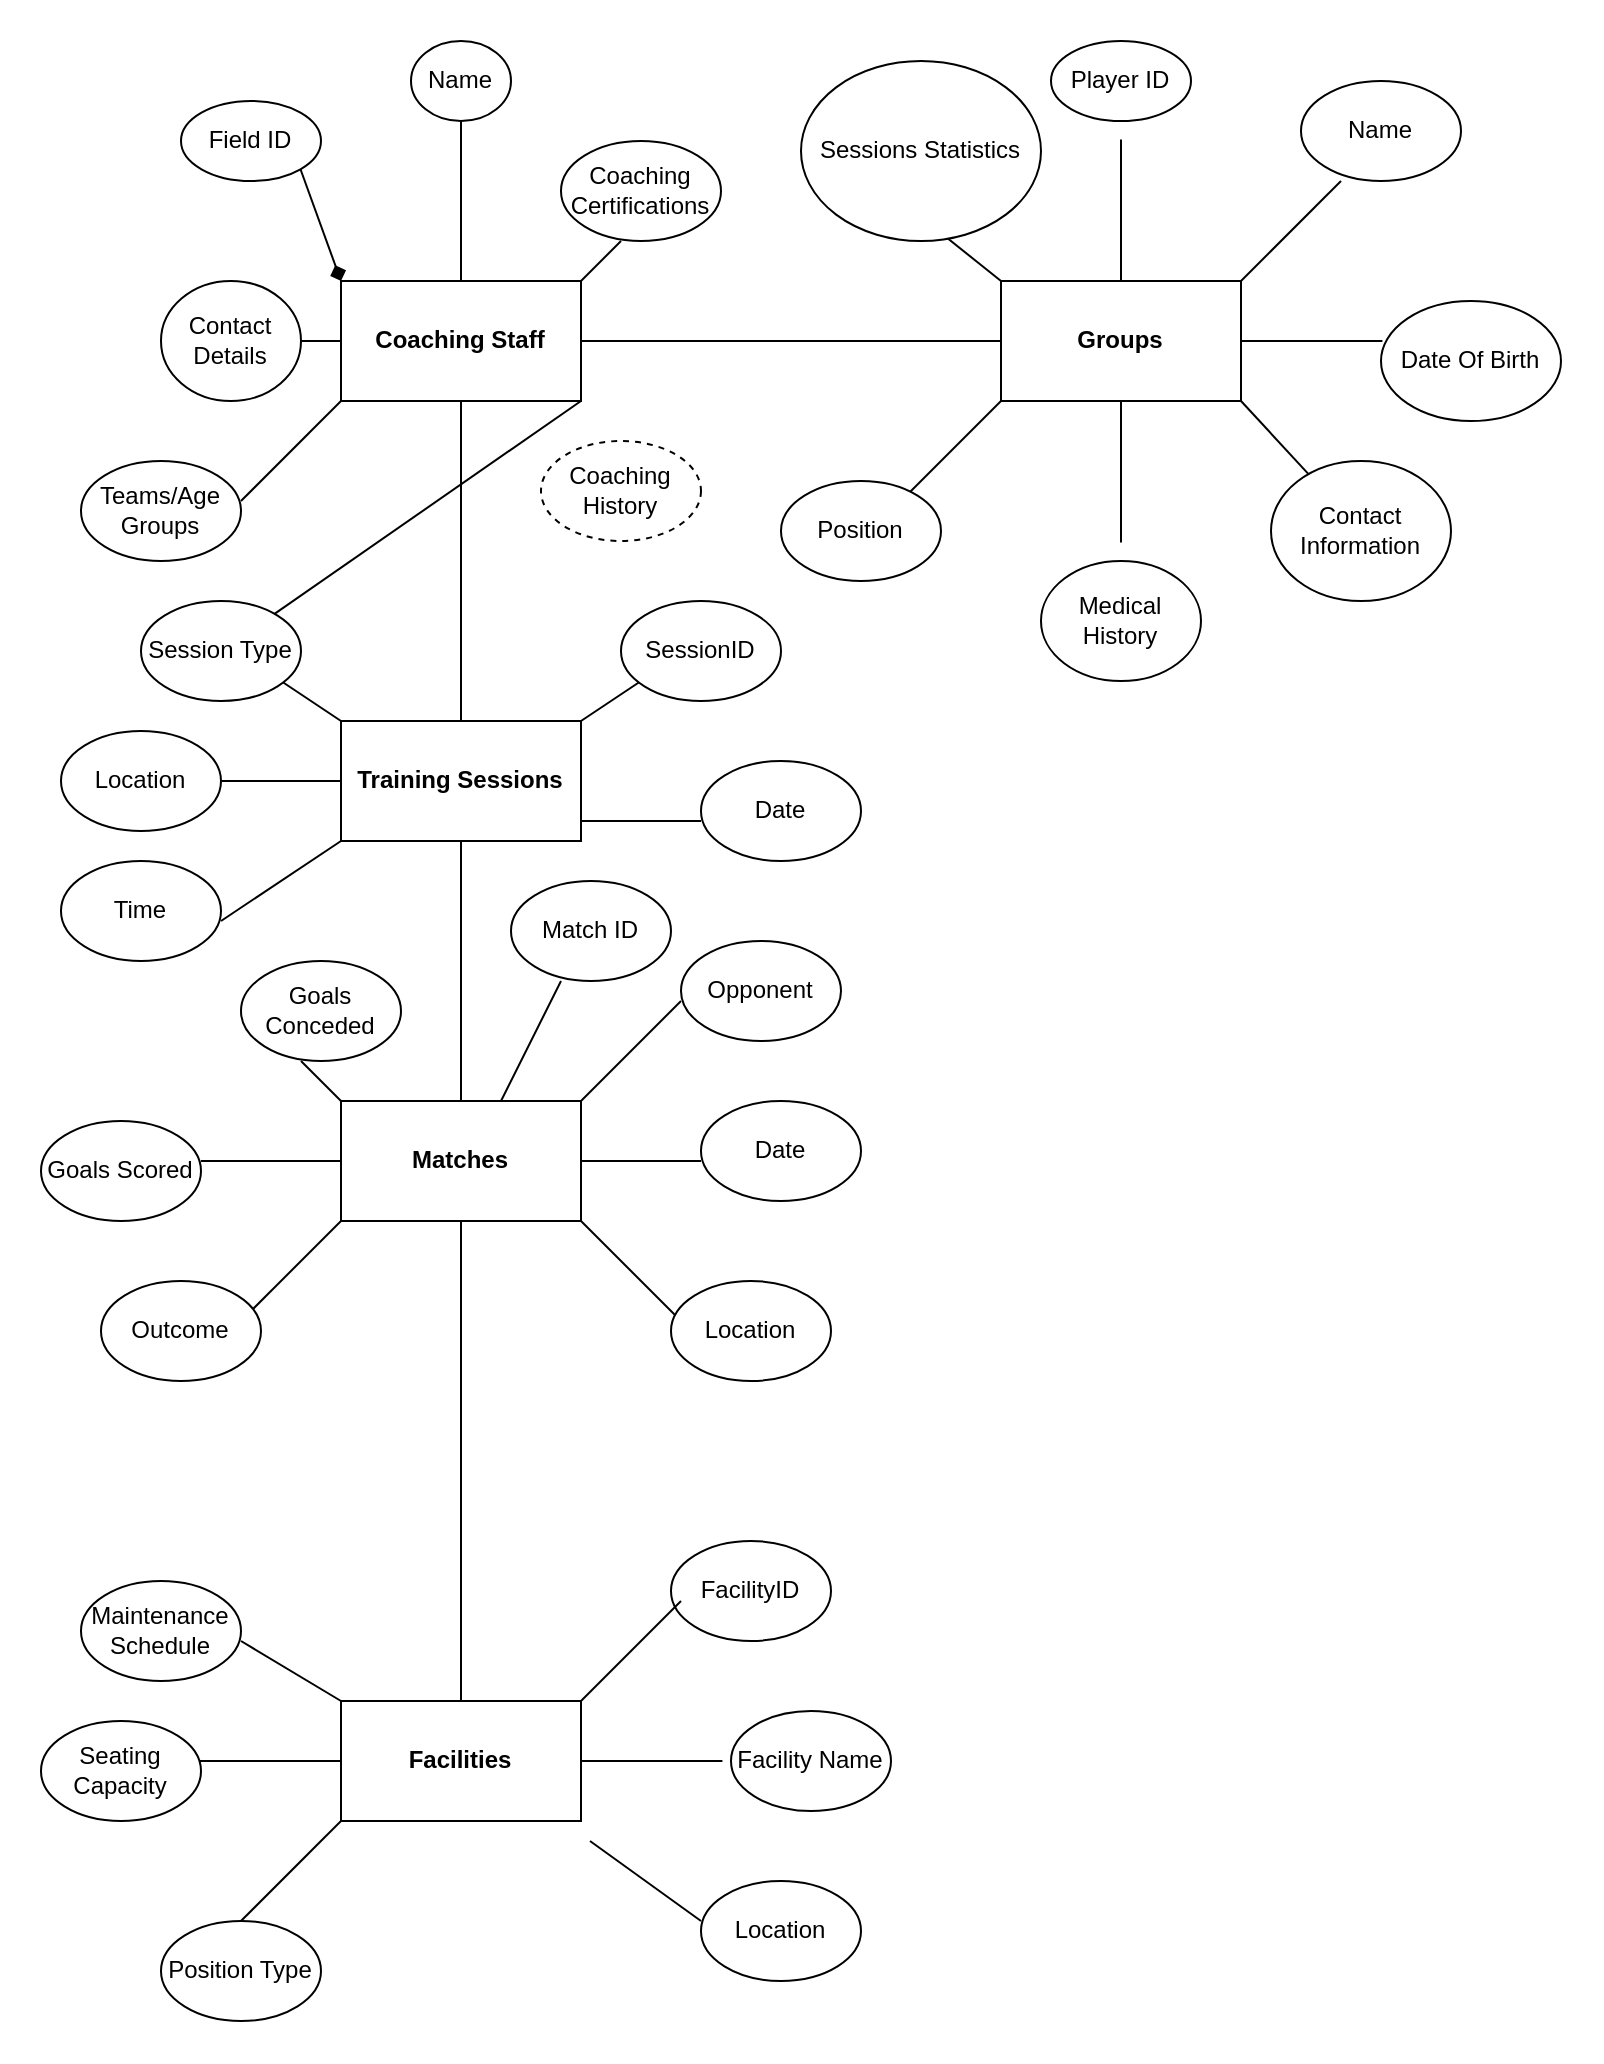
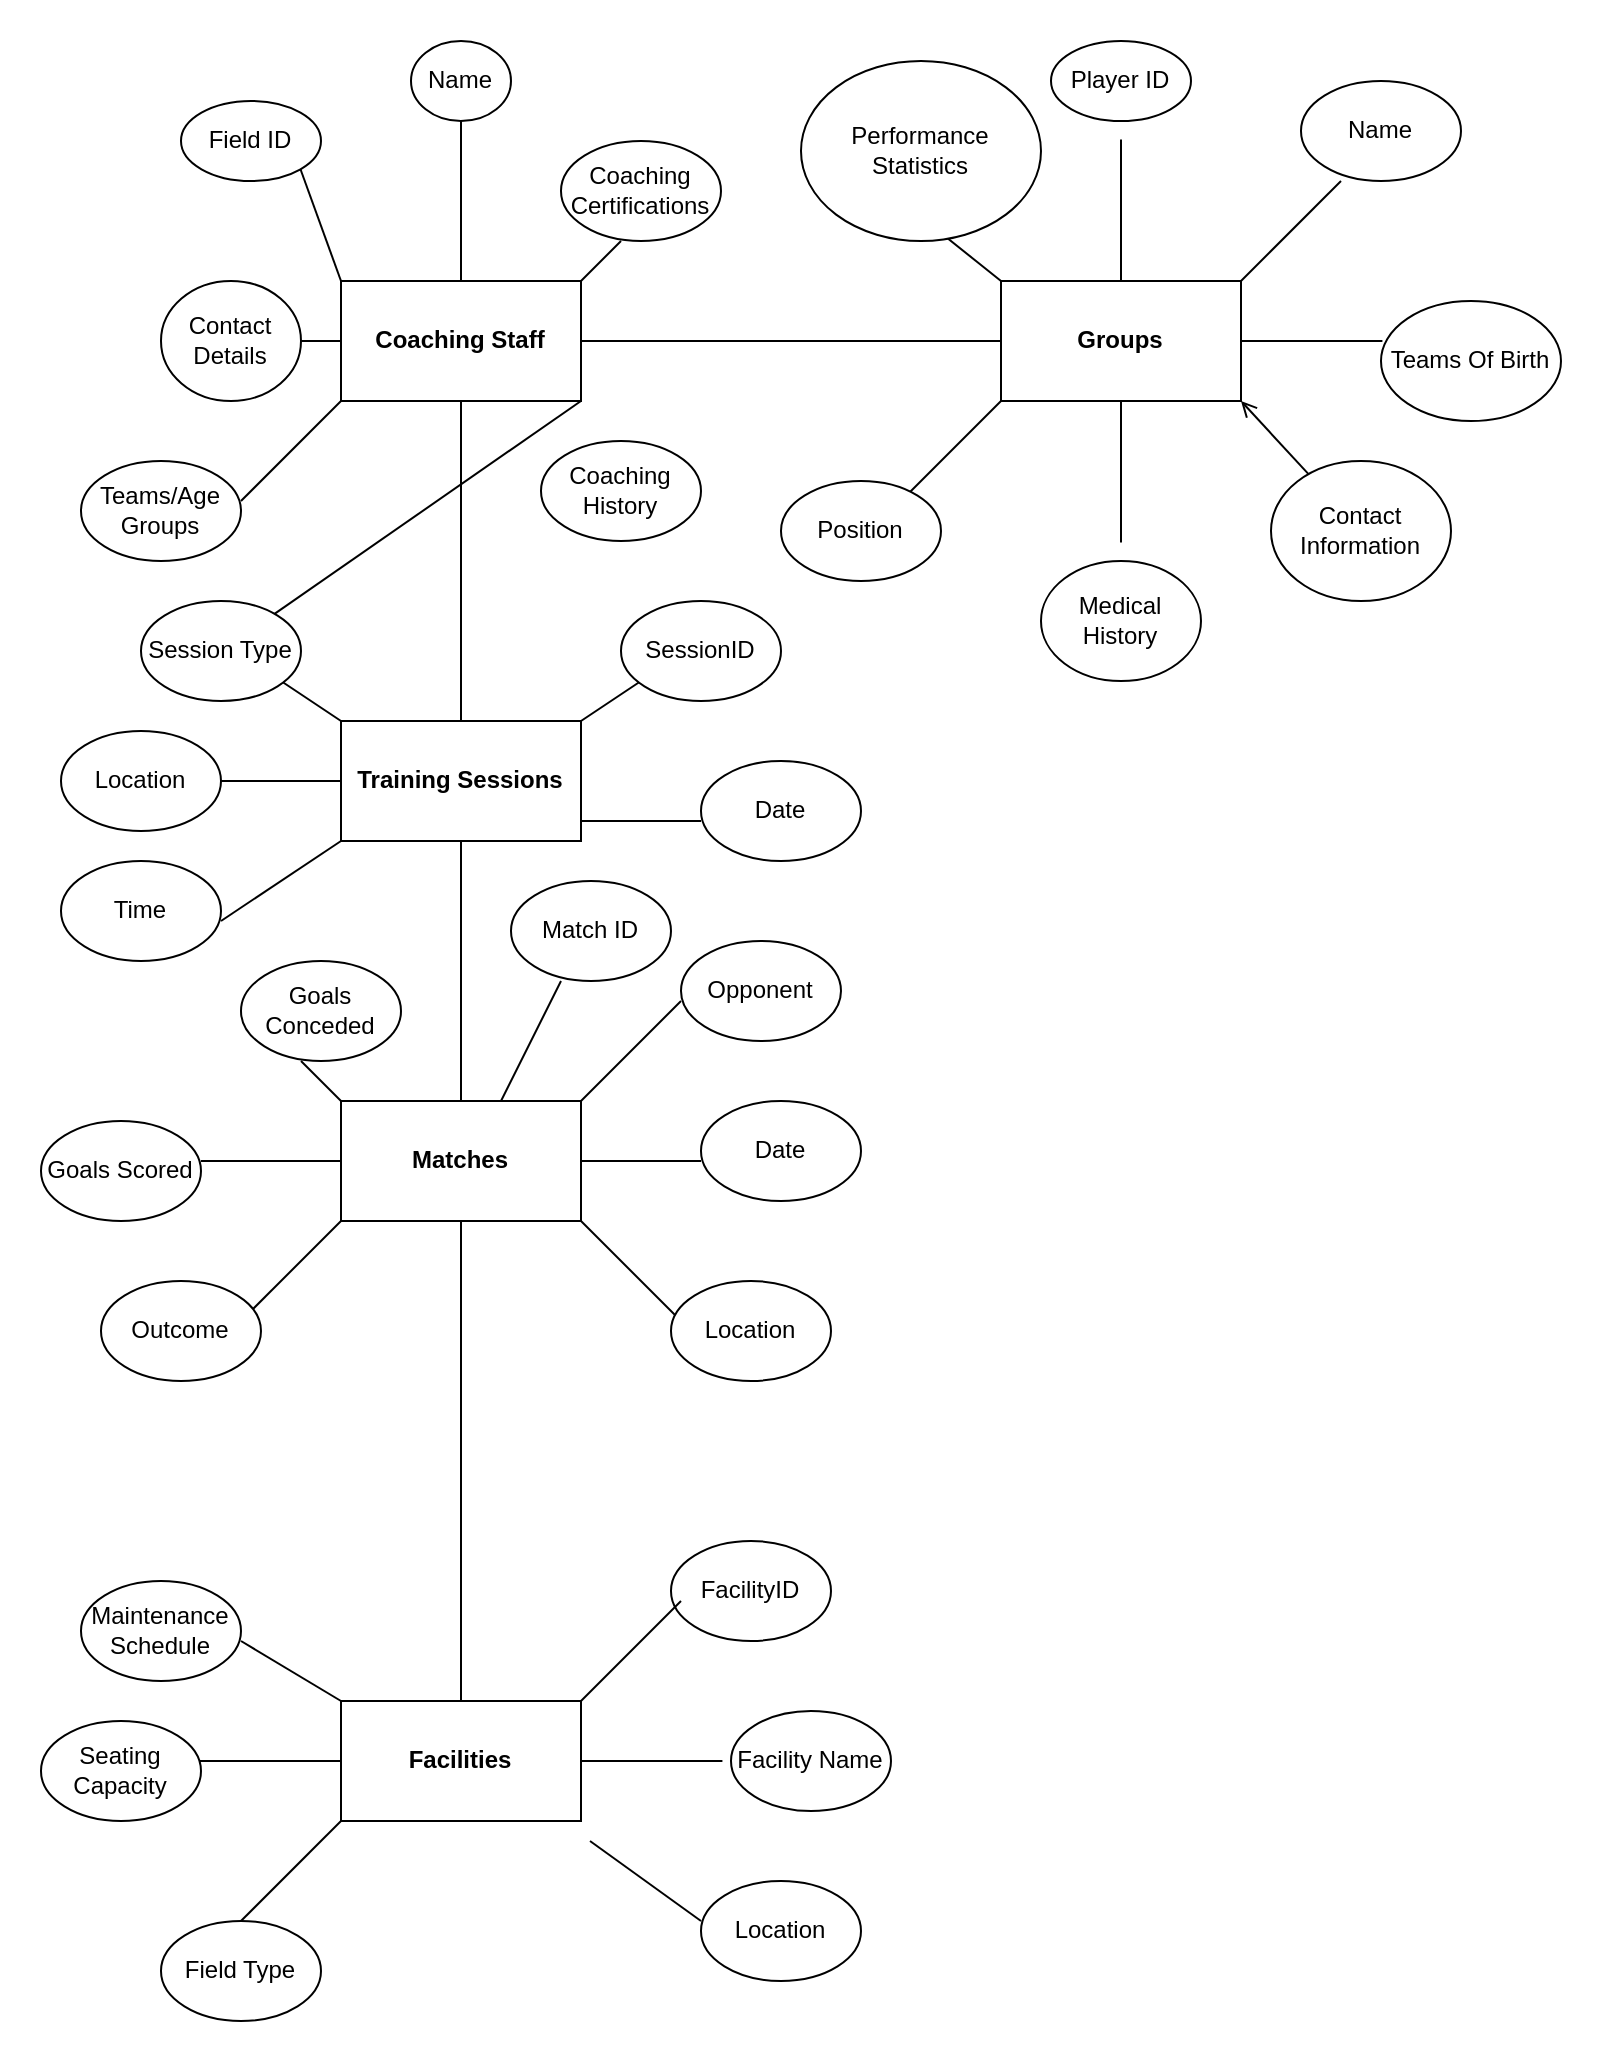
node "Sessions Statistics": label "Sessions Statistics" -> "Performance Statistics"
edge "Field ID" -> "Coaching Staff": arrowhead diamond -> none
node "Date Of Birth": label "Date Of Birth" -> "Teams Of Birth"
edge "Groups" -- "Contact Information": arrowhead none -> open
node "Coaching History": style dashed -> solid
node "Position Type": label "Position Type" -> "Field Type"
